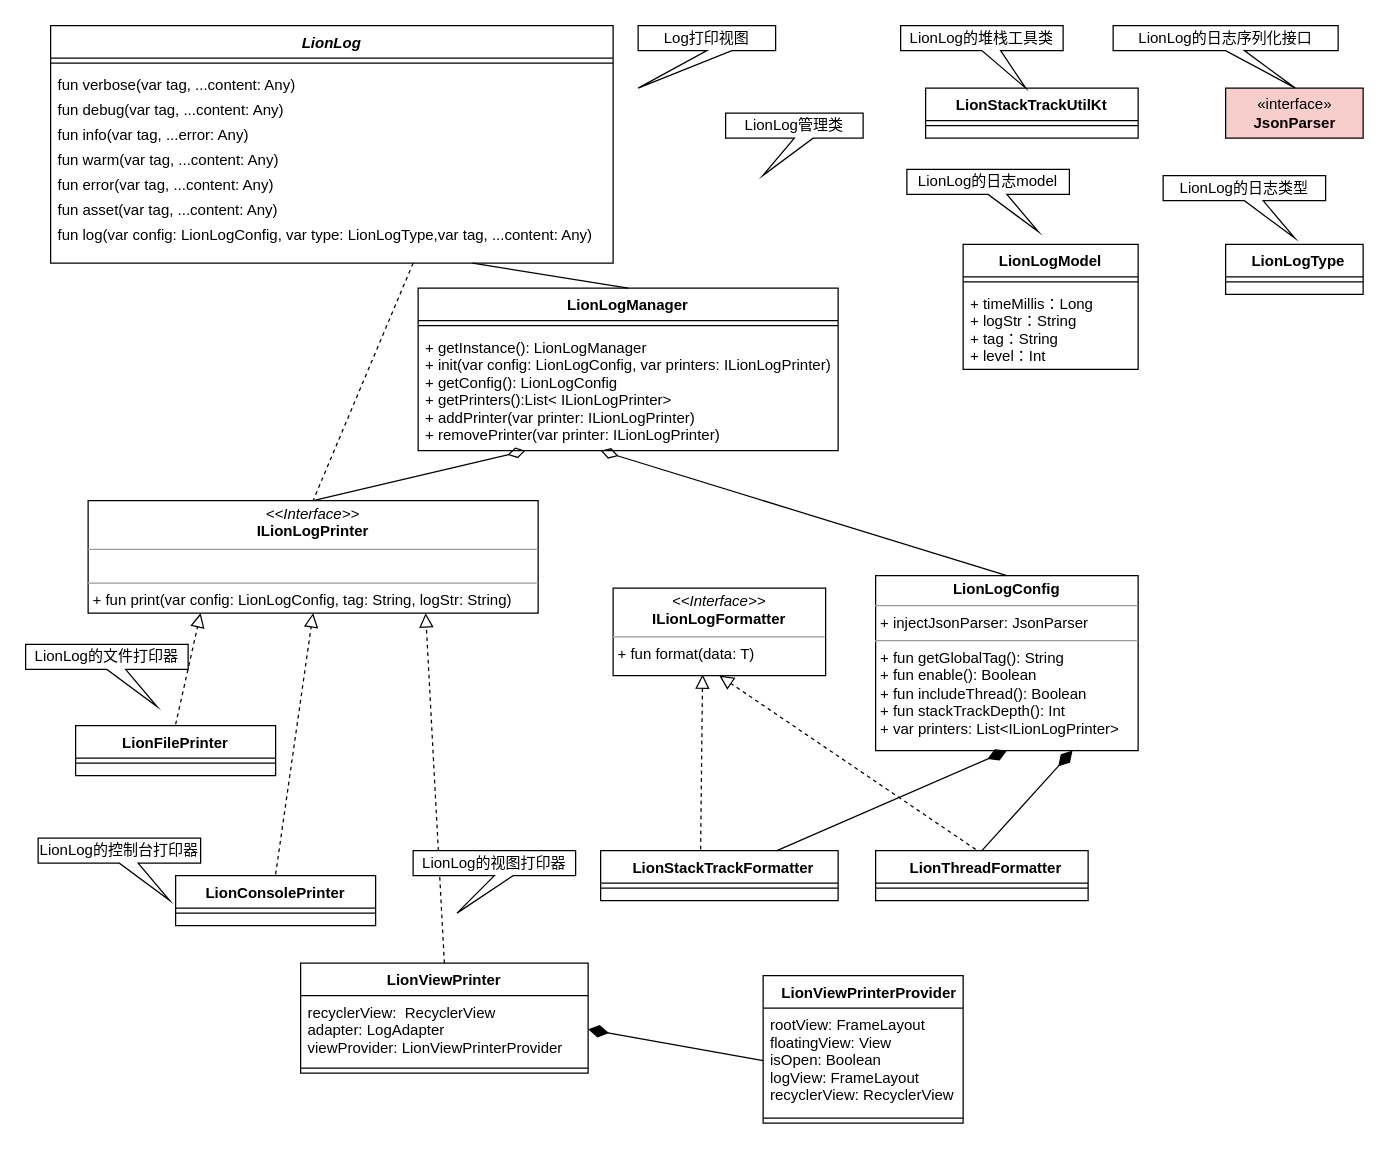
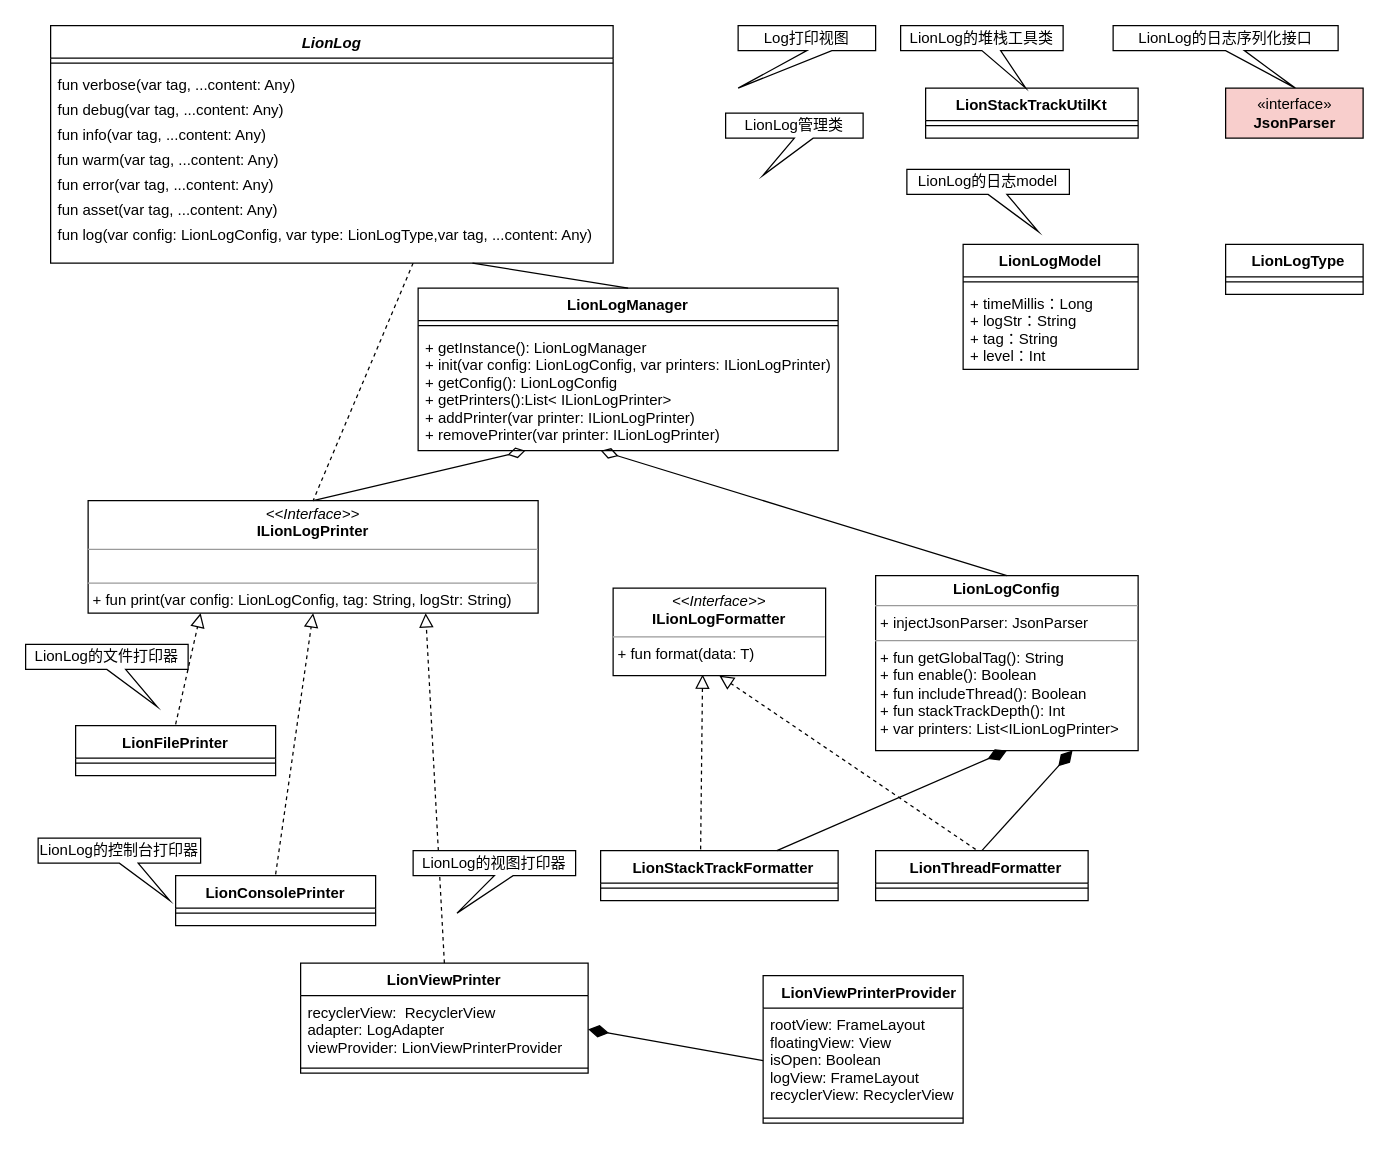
node "Log打印视图": moved (707, 57) -> (807, 57)
node "fun info(var tag, ...error: Any)": label "fun info(var tag, ...error: Any)" -> "fun info(var tag, ...content: Any)"
node "LionLog的日志类型": removed
